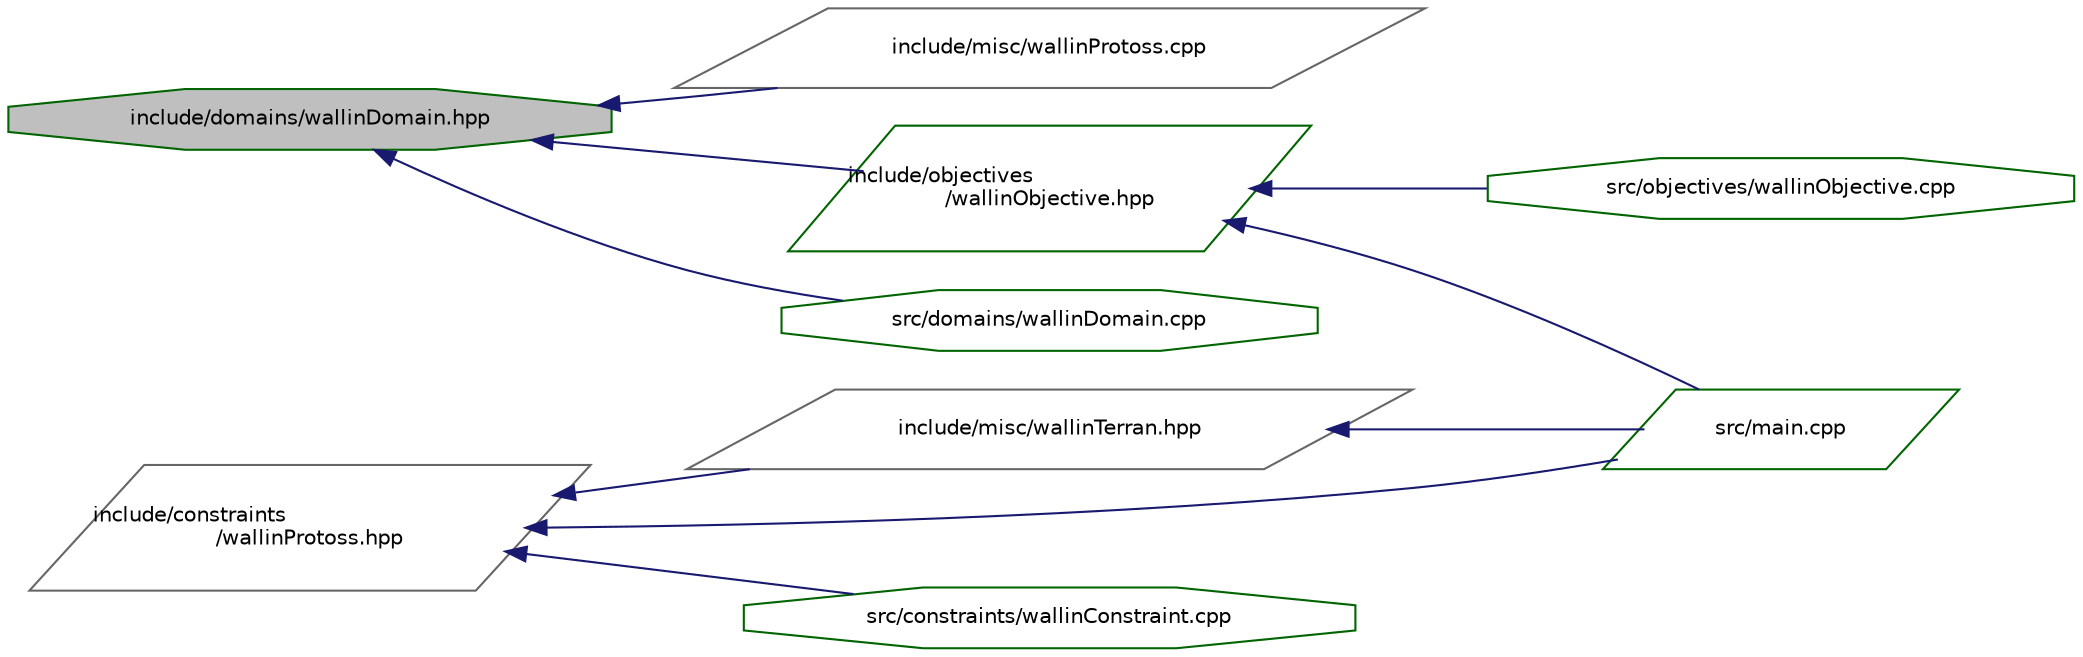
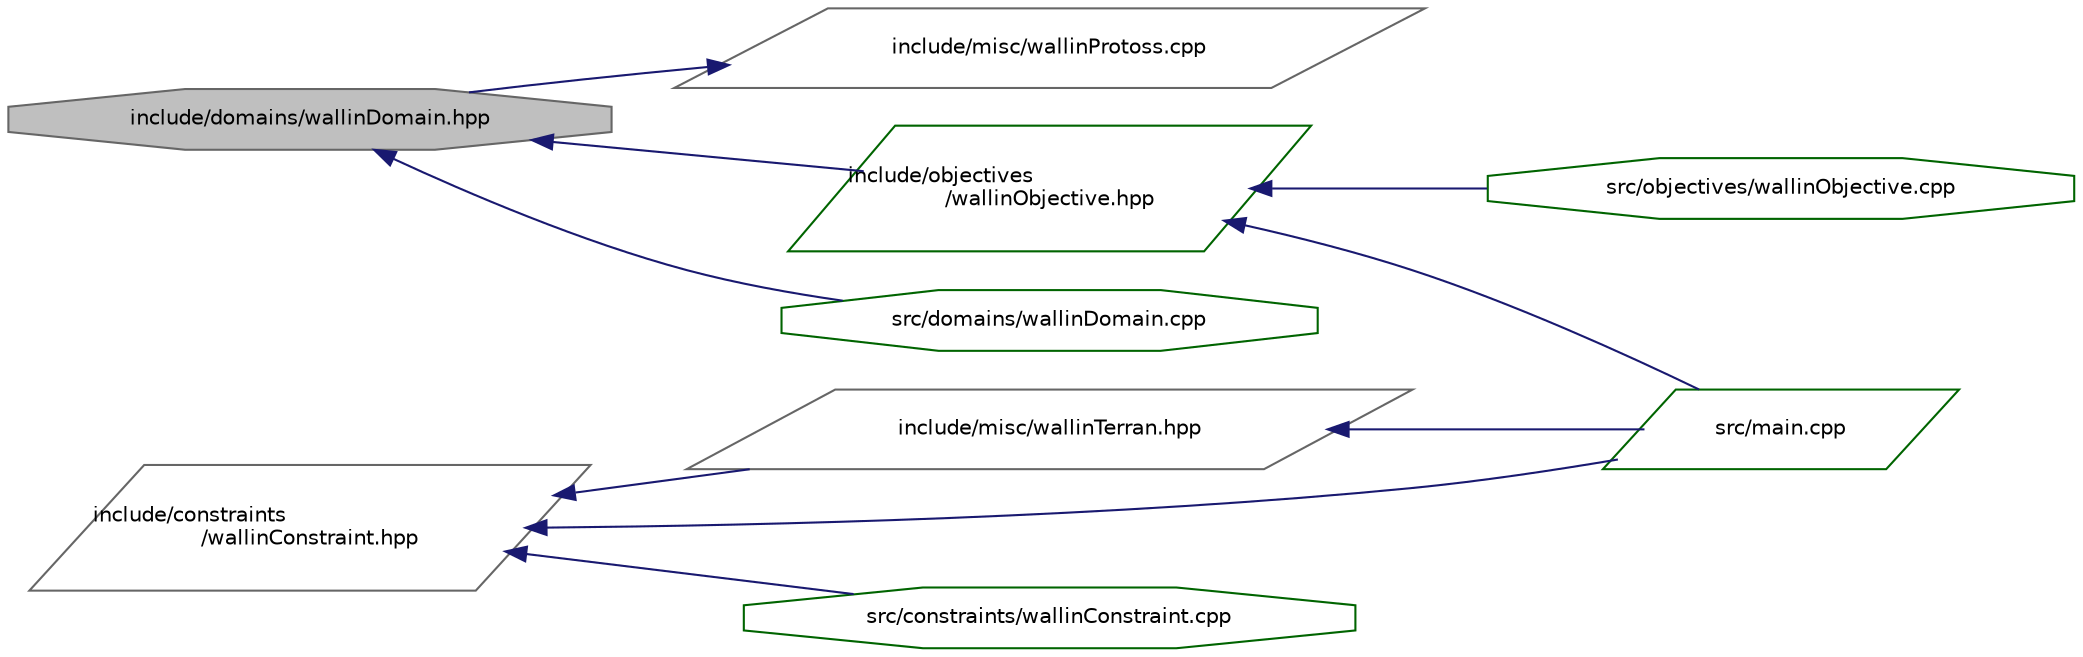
edge "include/misc/wallinProtoss.cpp" -> "include/domains/wallinDomain.hpp": reversed
node "include/domains/wallinDomain.hpp": color darkgreen -> gray40
node "include/constraints /wallinProtoss.hpp": label "include/constraints /wallinProtoss.hpp" -> "include/constraints /wallinConstraint.hpp"
